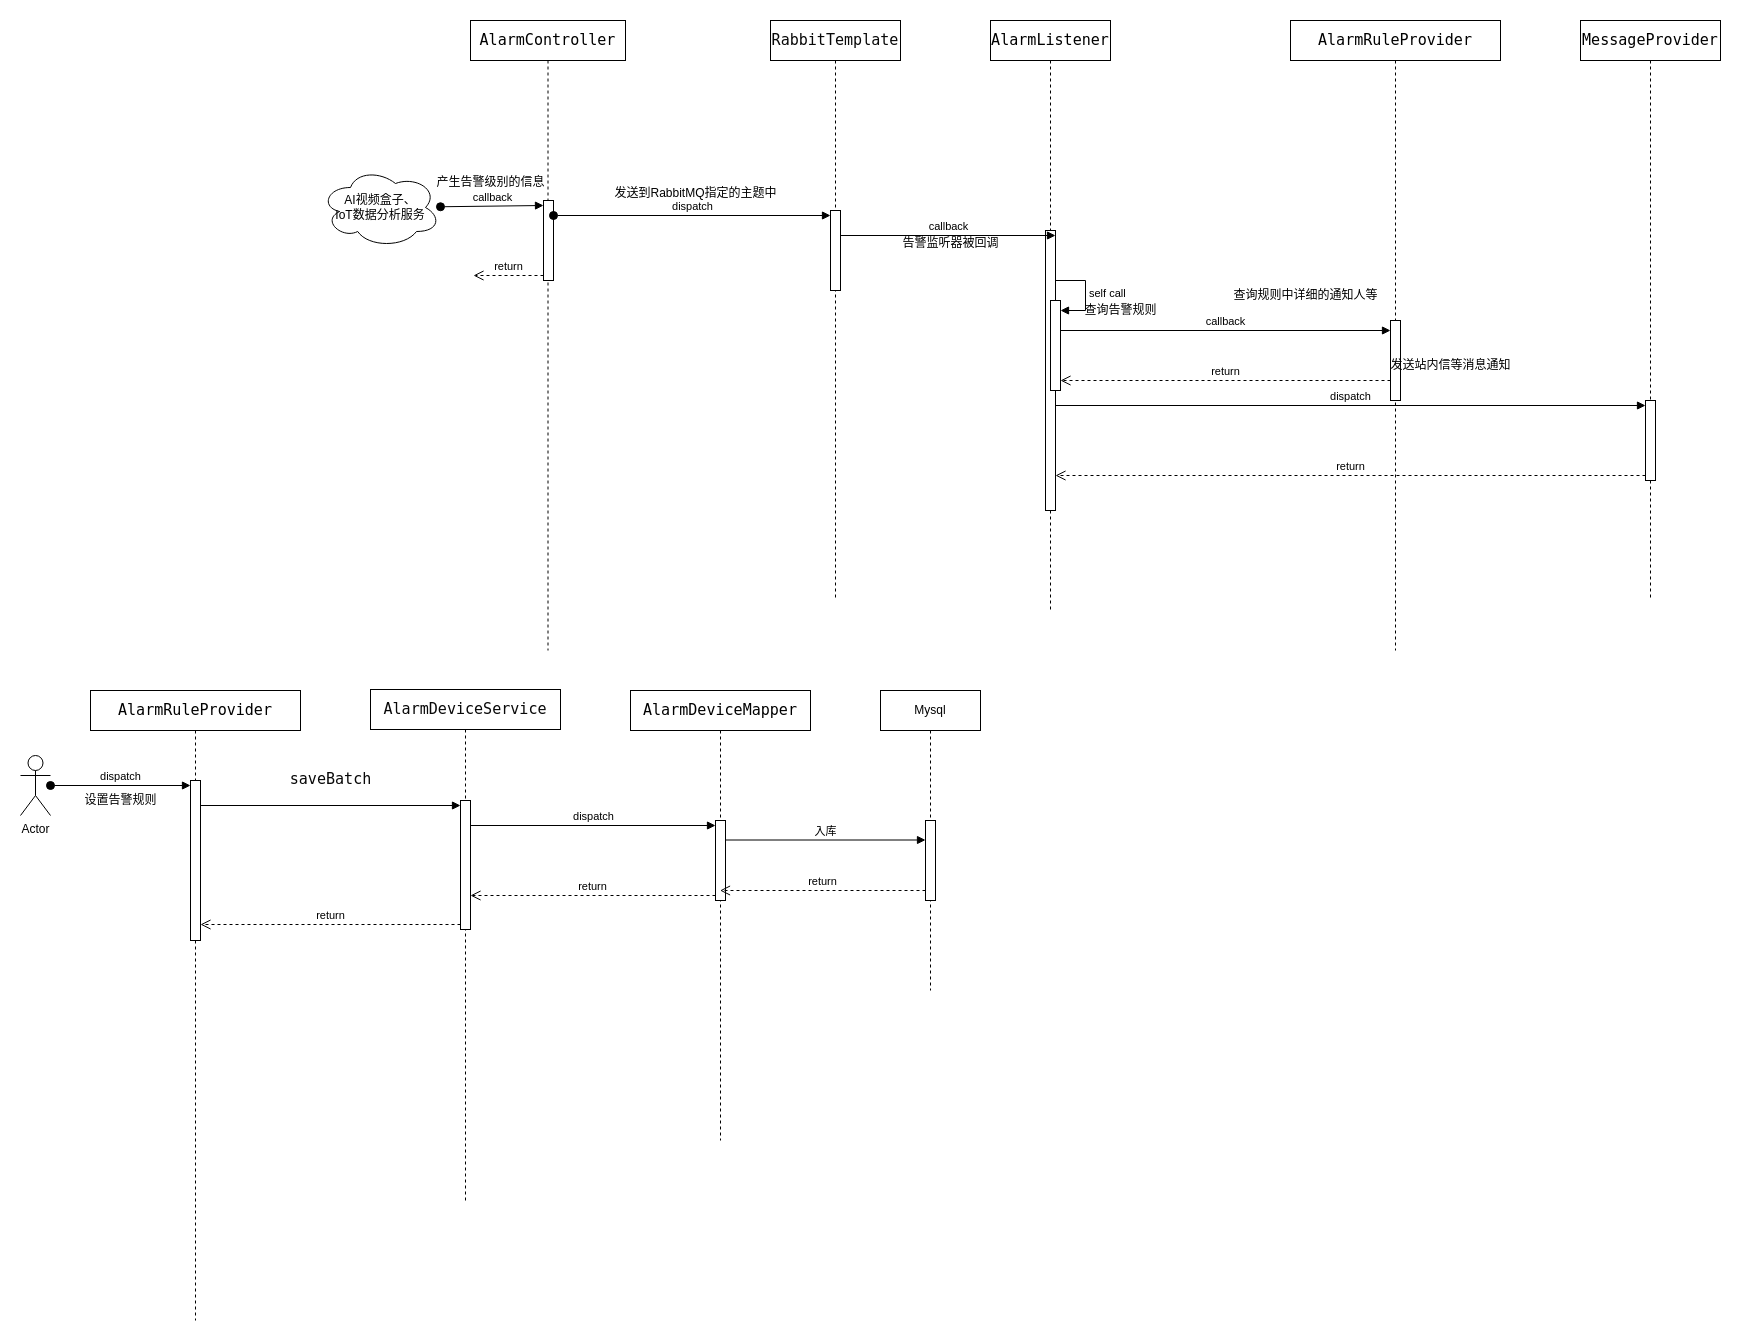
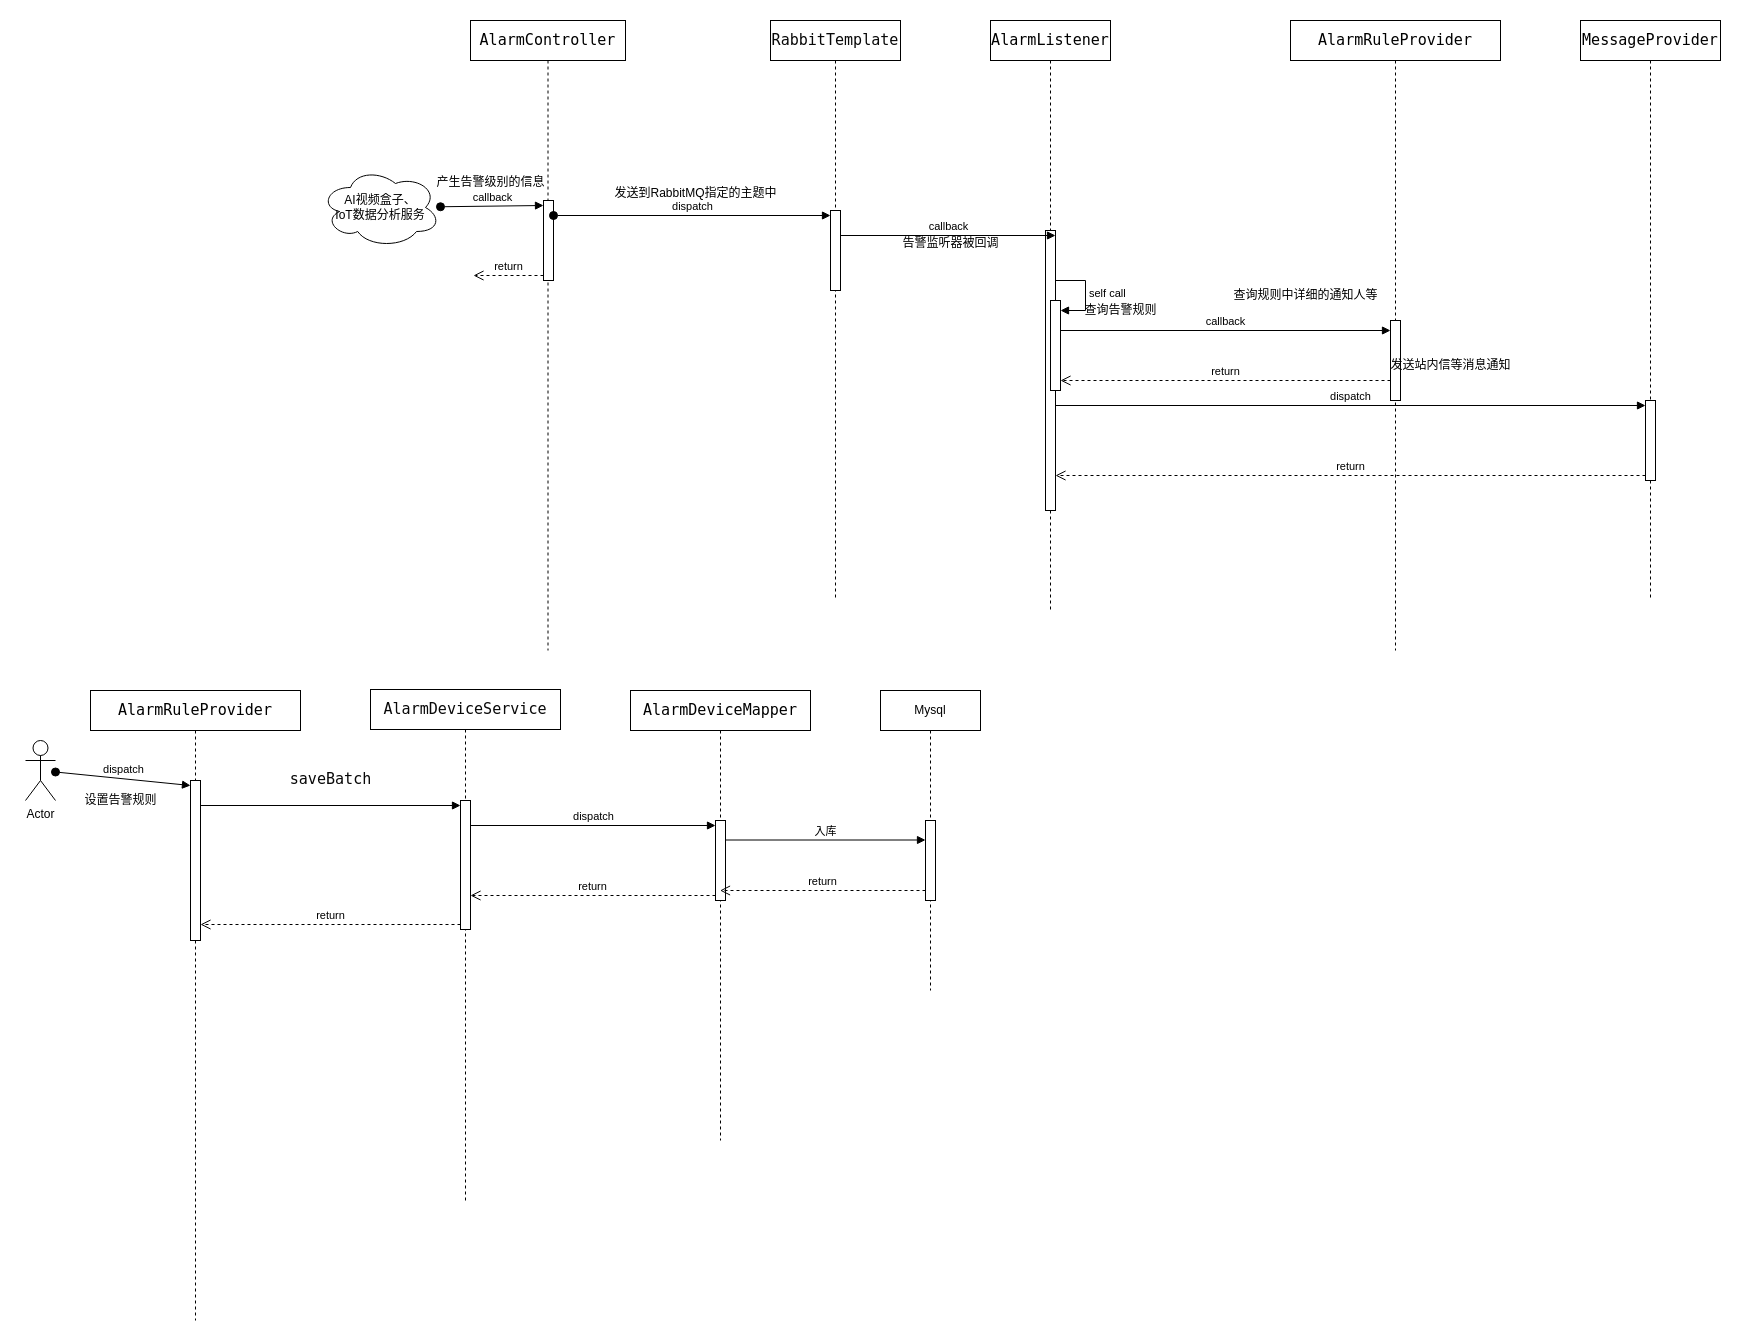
node "Actor": moved (36, 786) -> (41, 771)
